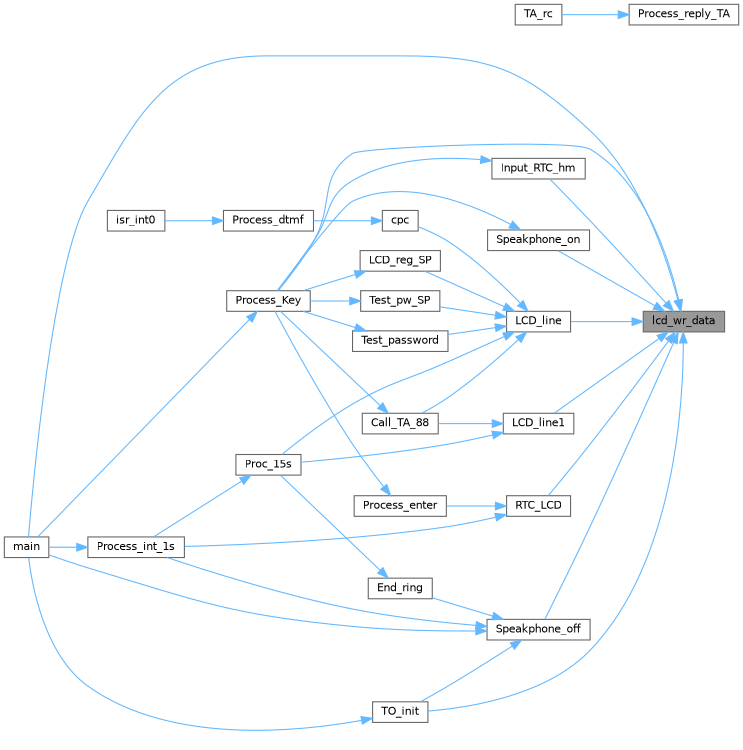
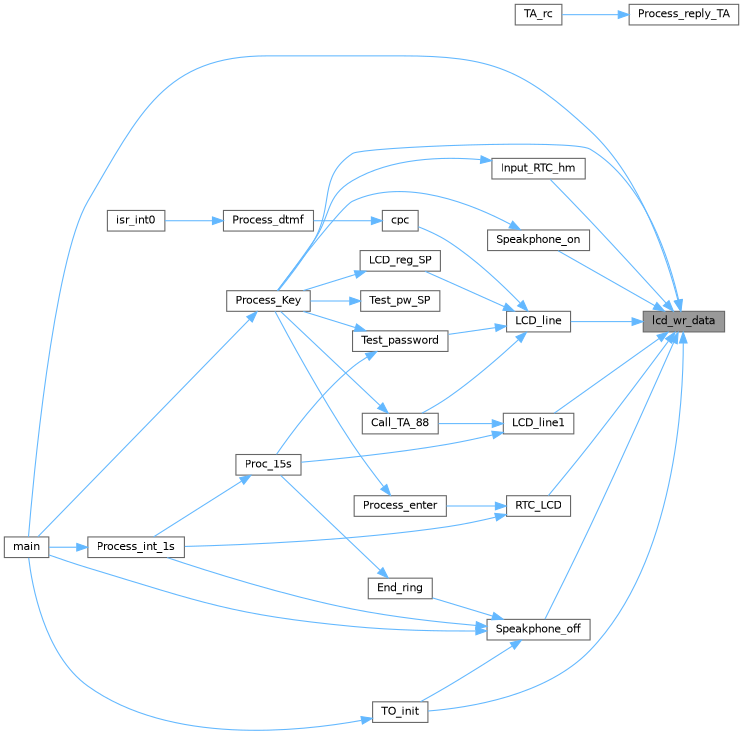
edge "Test_pw_SP" -> "LCD_line": removed
edge "Proc_15s" -> "LCD_line": now "Proc_15s" -> "Test_password"
